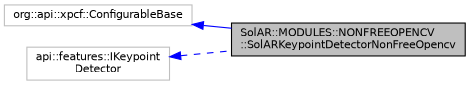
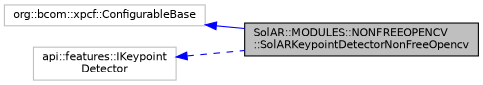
node "org::api::xpcf::ConfigurableBase": label "org::api::xpcf::ConfigurableBase" -> "org::bcom::xpcf::ConfigurableBase"
